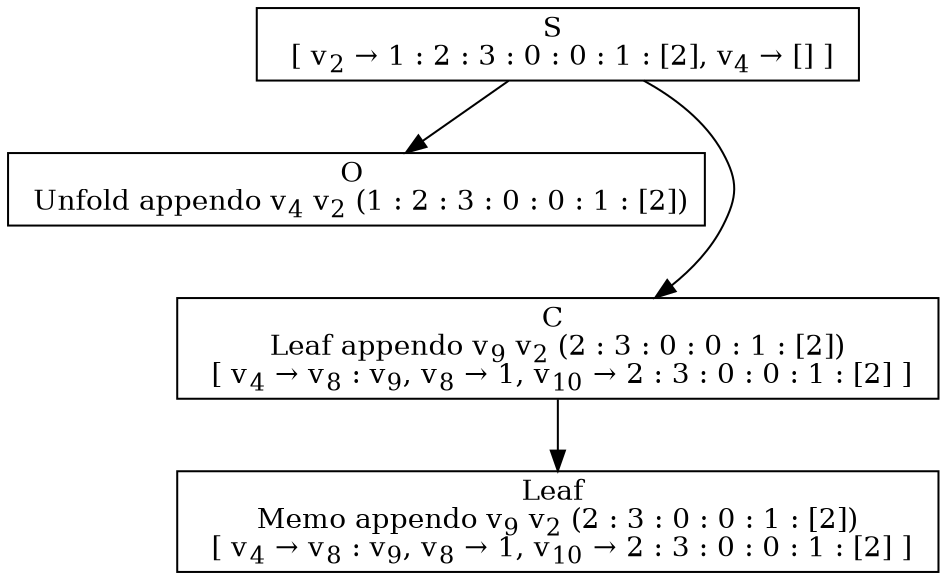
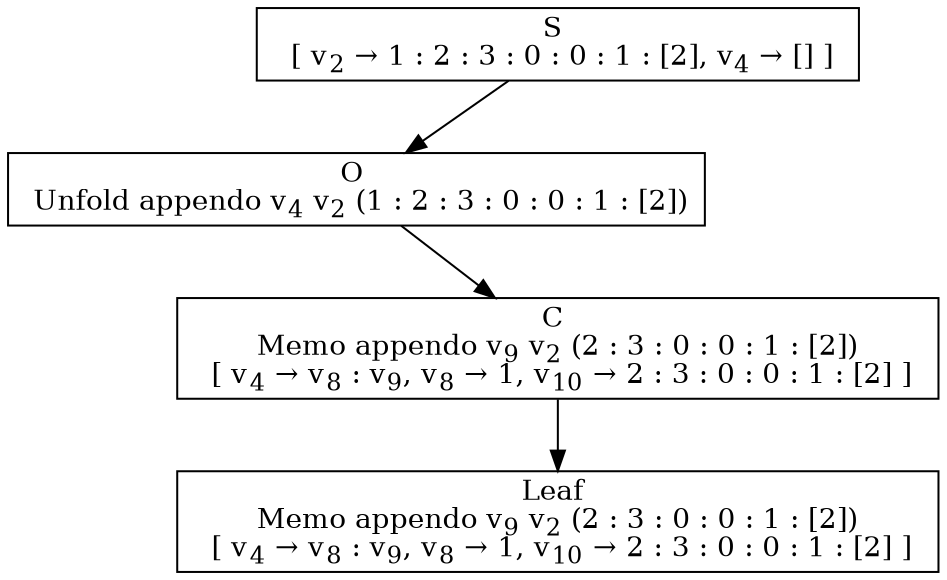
edge "S" -> "C": now "O" -> "C"
node "C": text "Leaf appendo v" -> "Memo appendo v"
